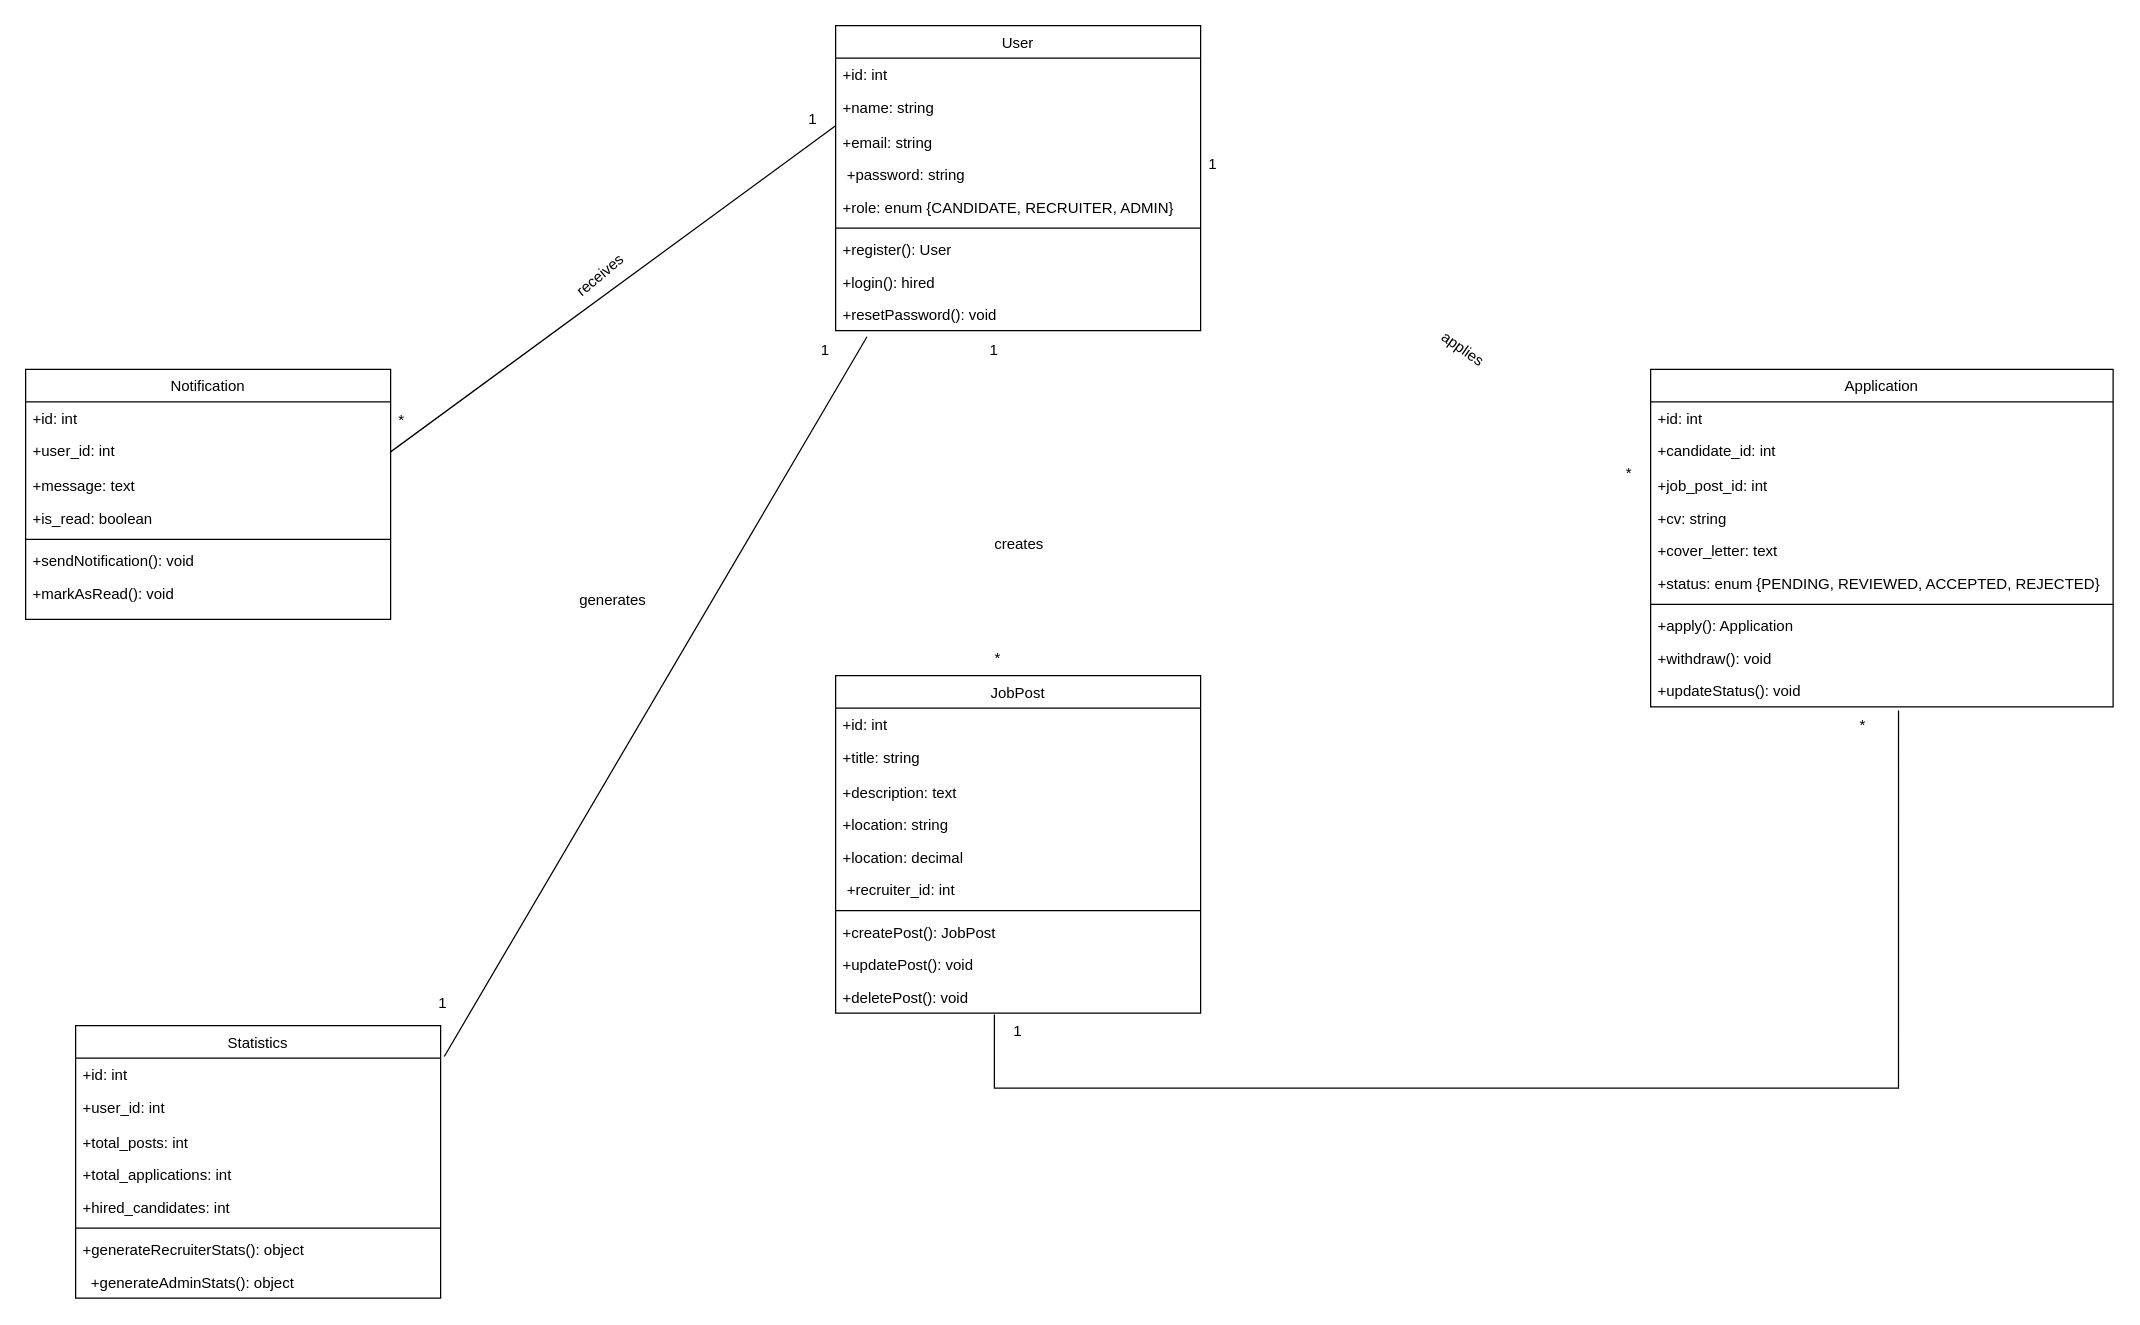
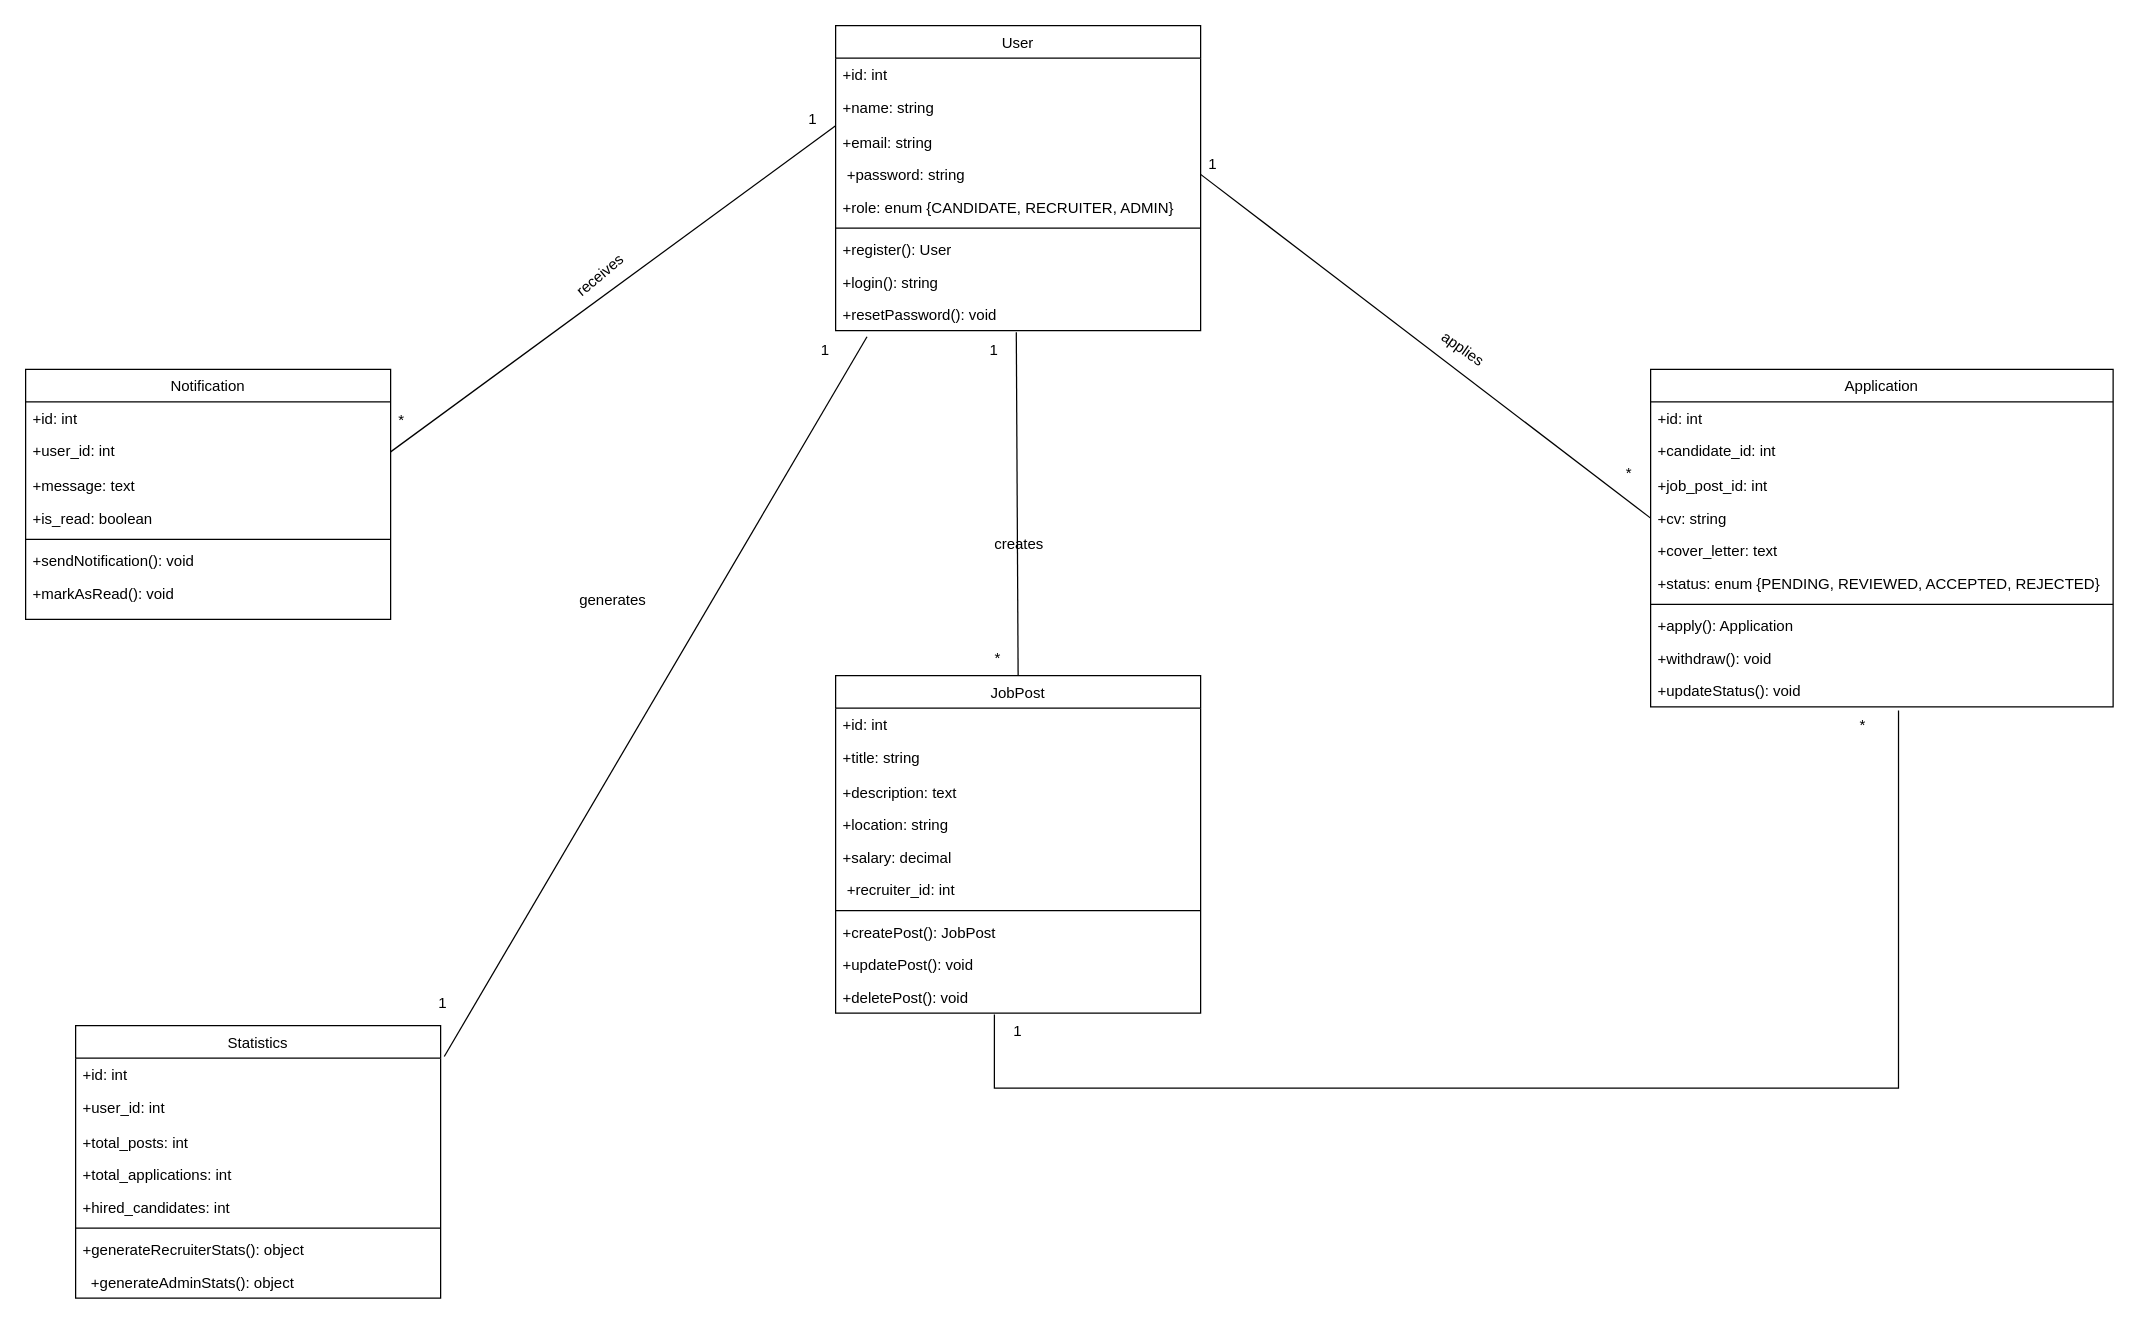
node "+login(): hired": label "+login(): hired" -> "+login(): string"
edge "+password: string" -- "+cv: string": added
edge "+resetPassword(): void" -- "JobPost": added
node "+location: decimal": label "+location: decimal" -> "+salary: decimal"
